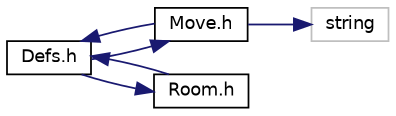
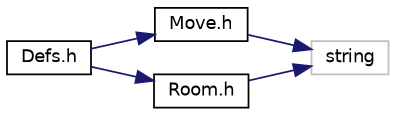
edge "Move.h" -> "Defs.h": removed
edge "Room.h" -> "Defs.h": now "Room.h" -> "string"
